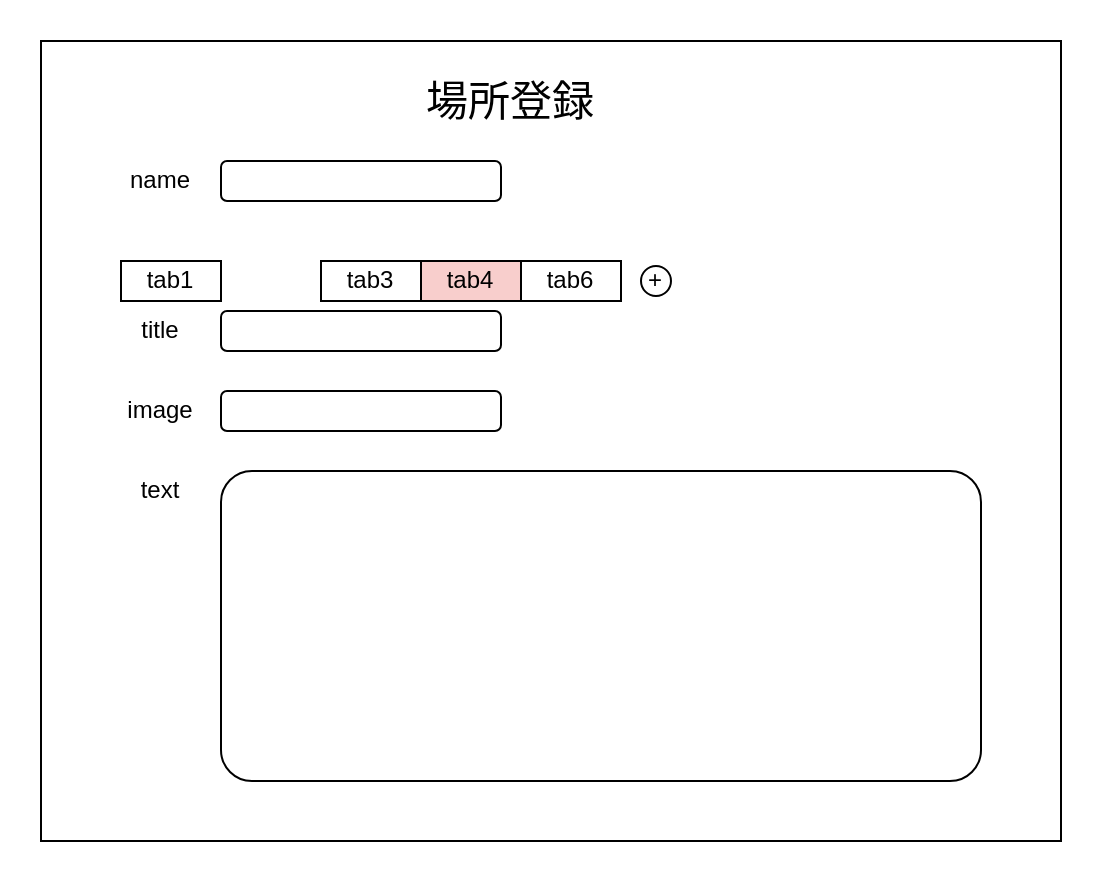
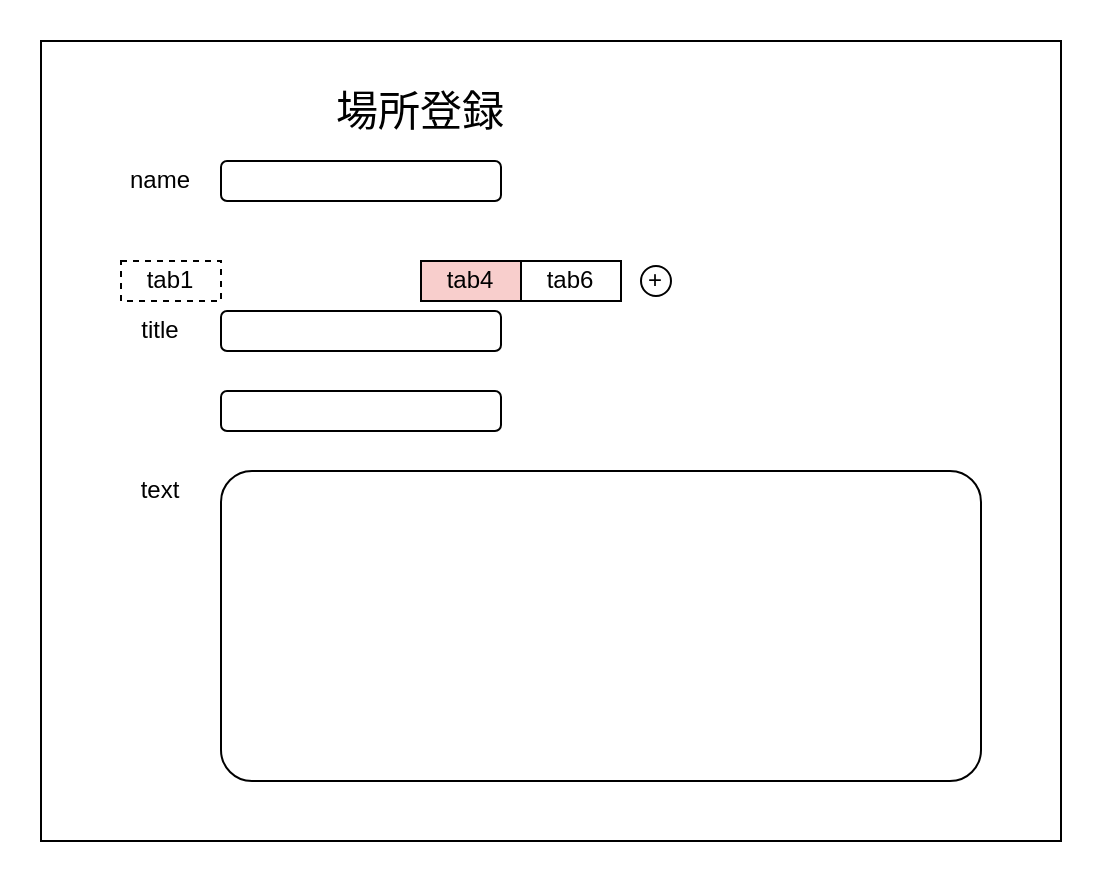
node "場所登録": moved (511, 101) -> (421, 111)
node "tab1": style solid -> dashed
node "tab3": removed
node "image": removed
